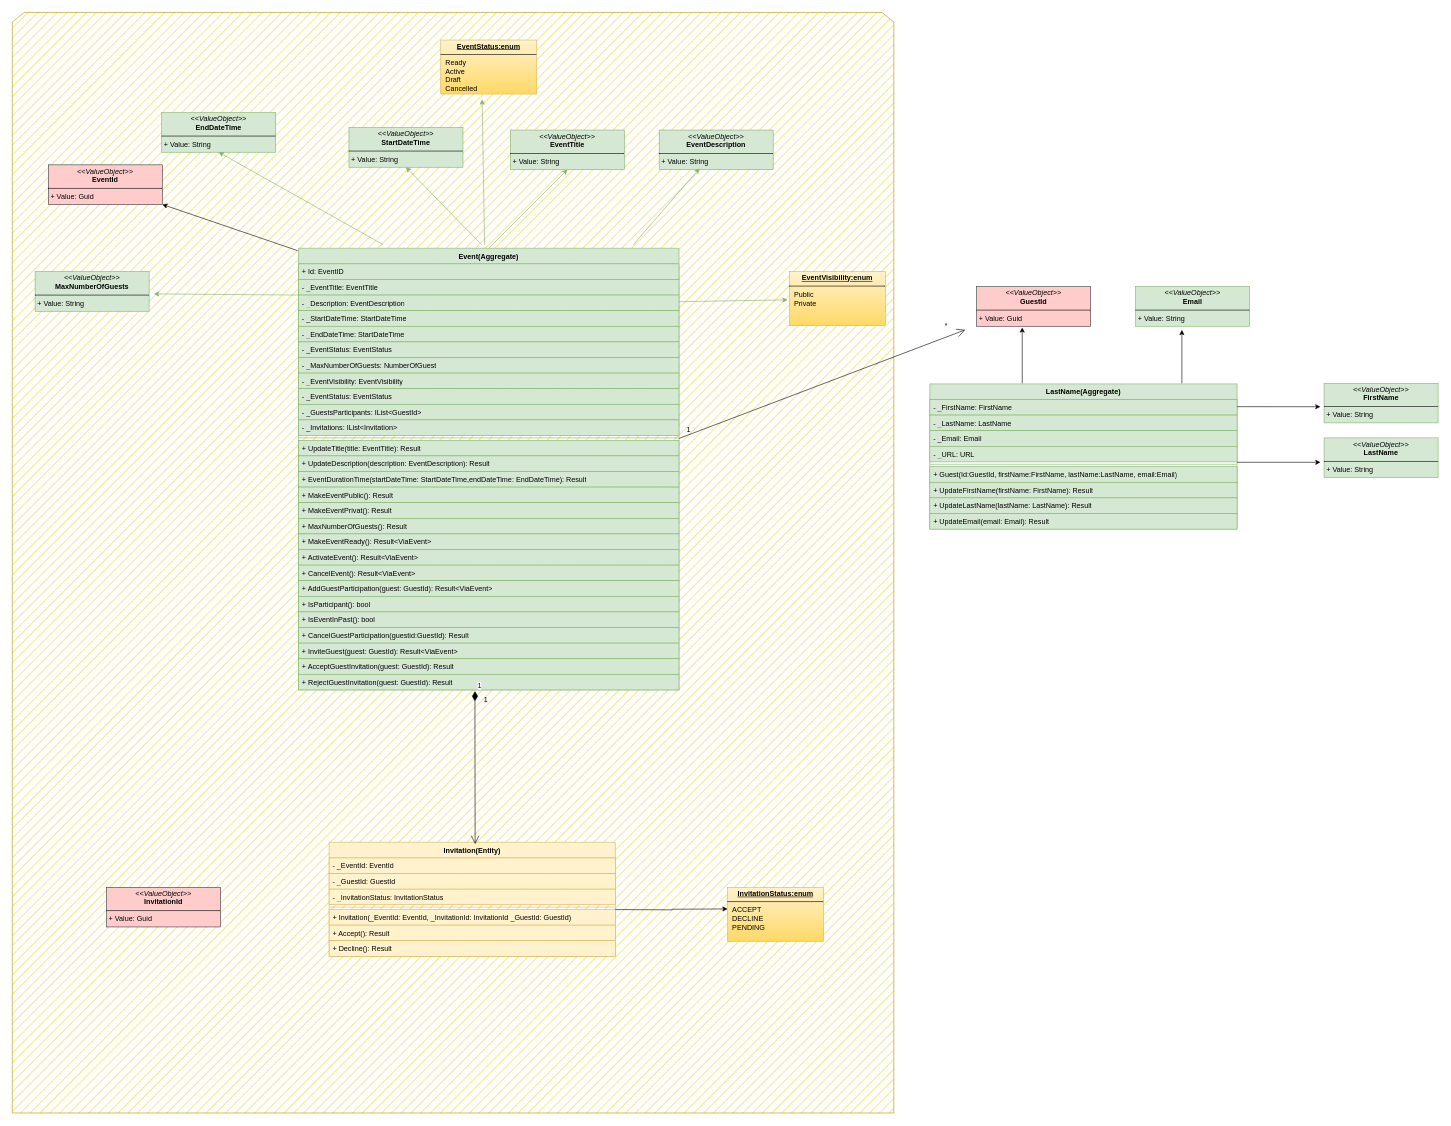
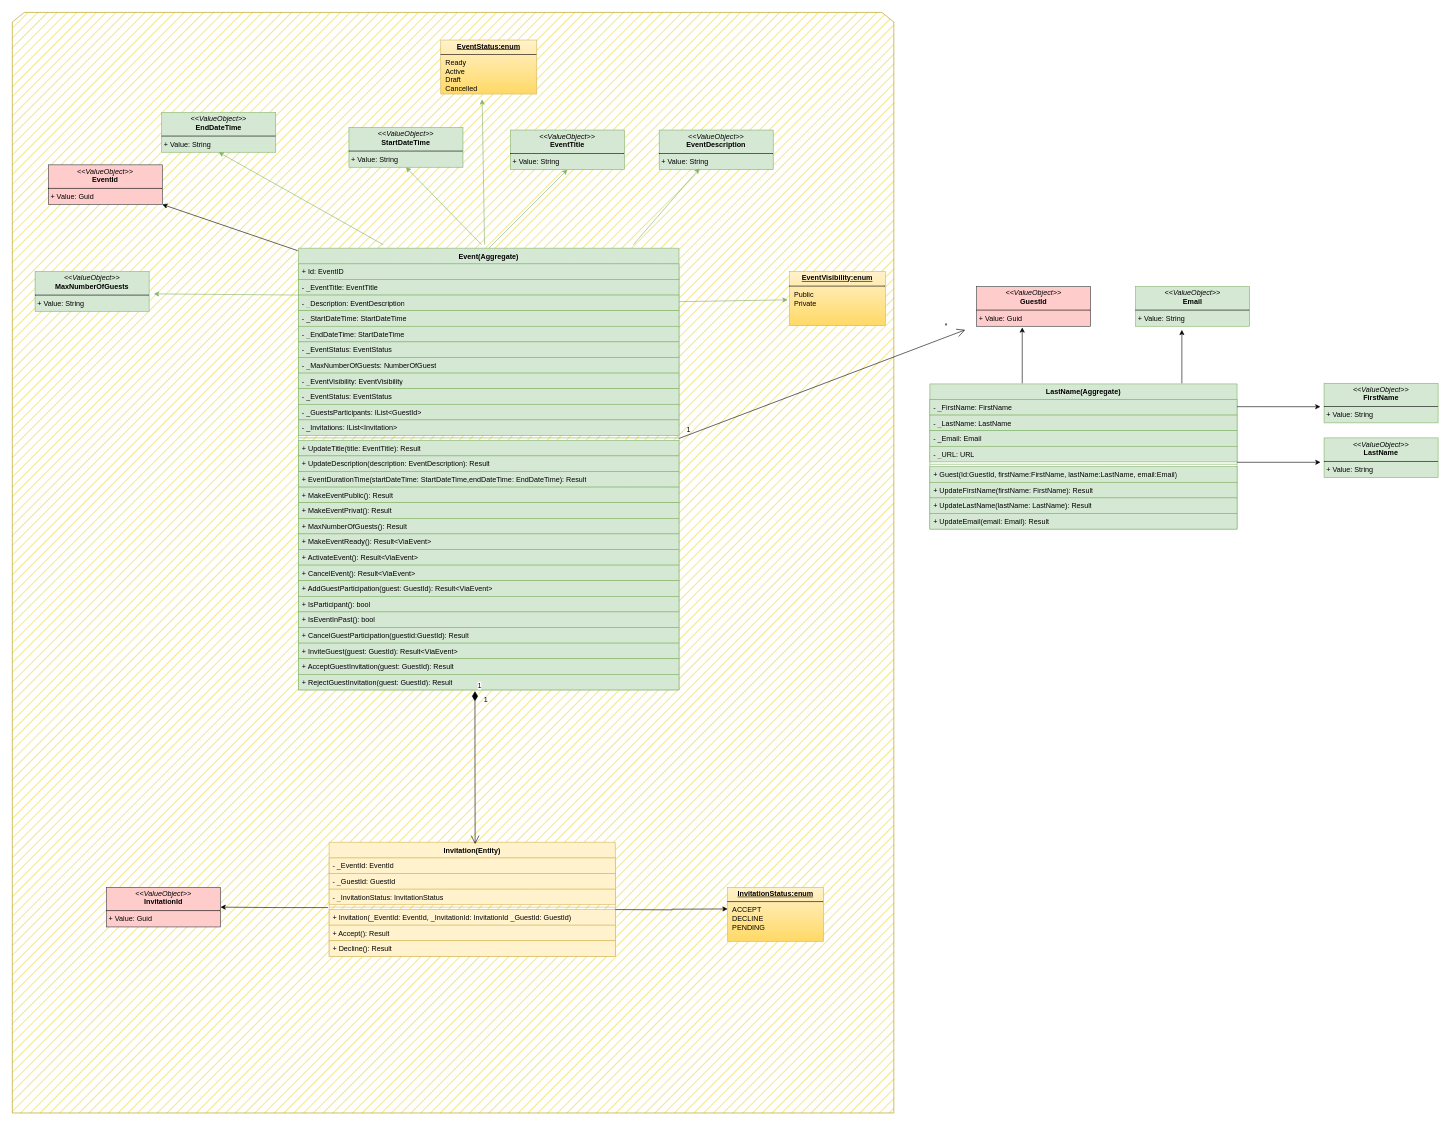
edge "- _InvitationStatus: InvitationStatus" -> "<<ValueObject>> InvitationId + Value: Guid": added
